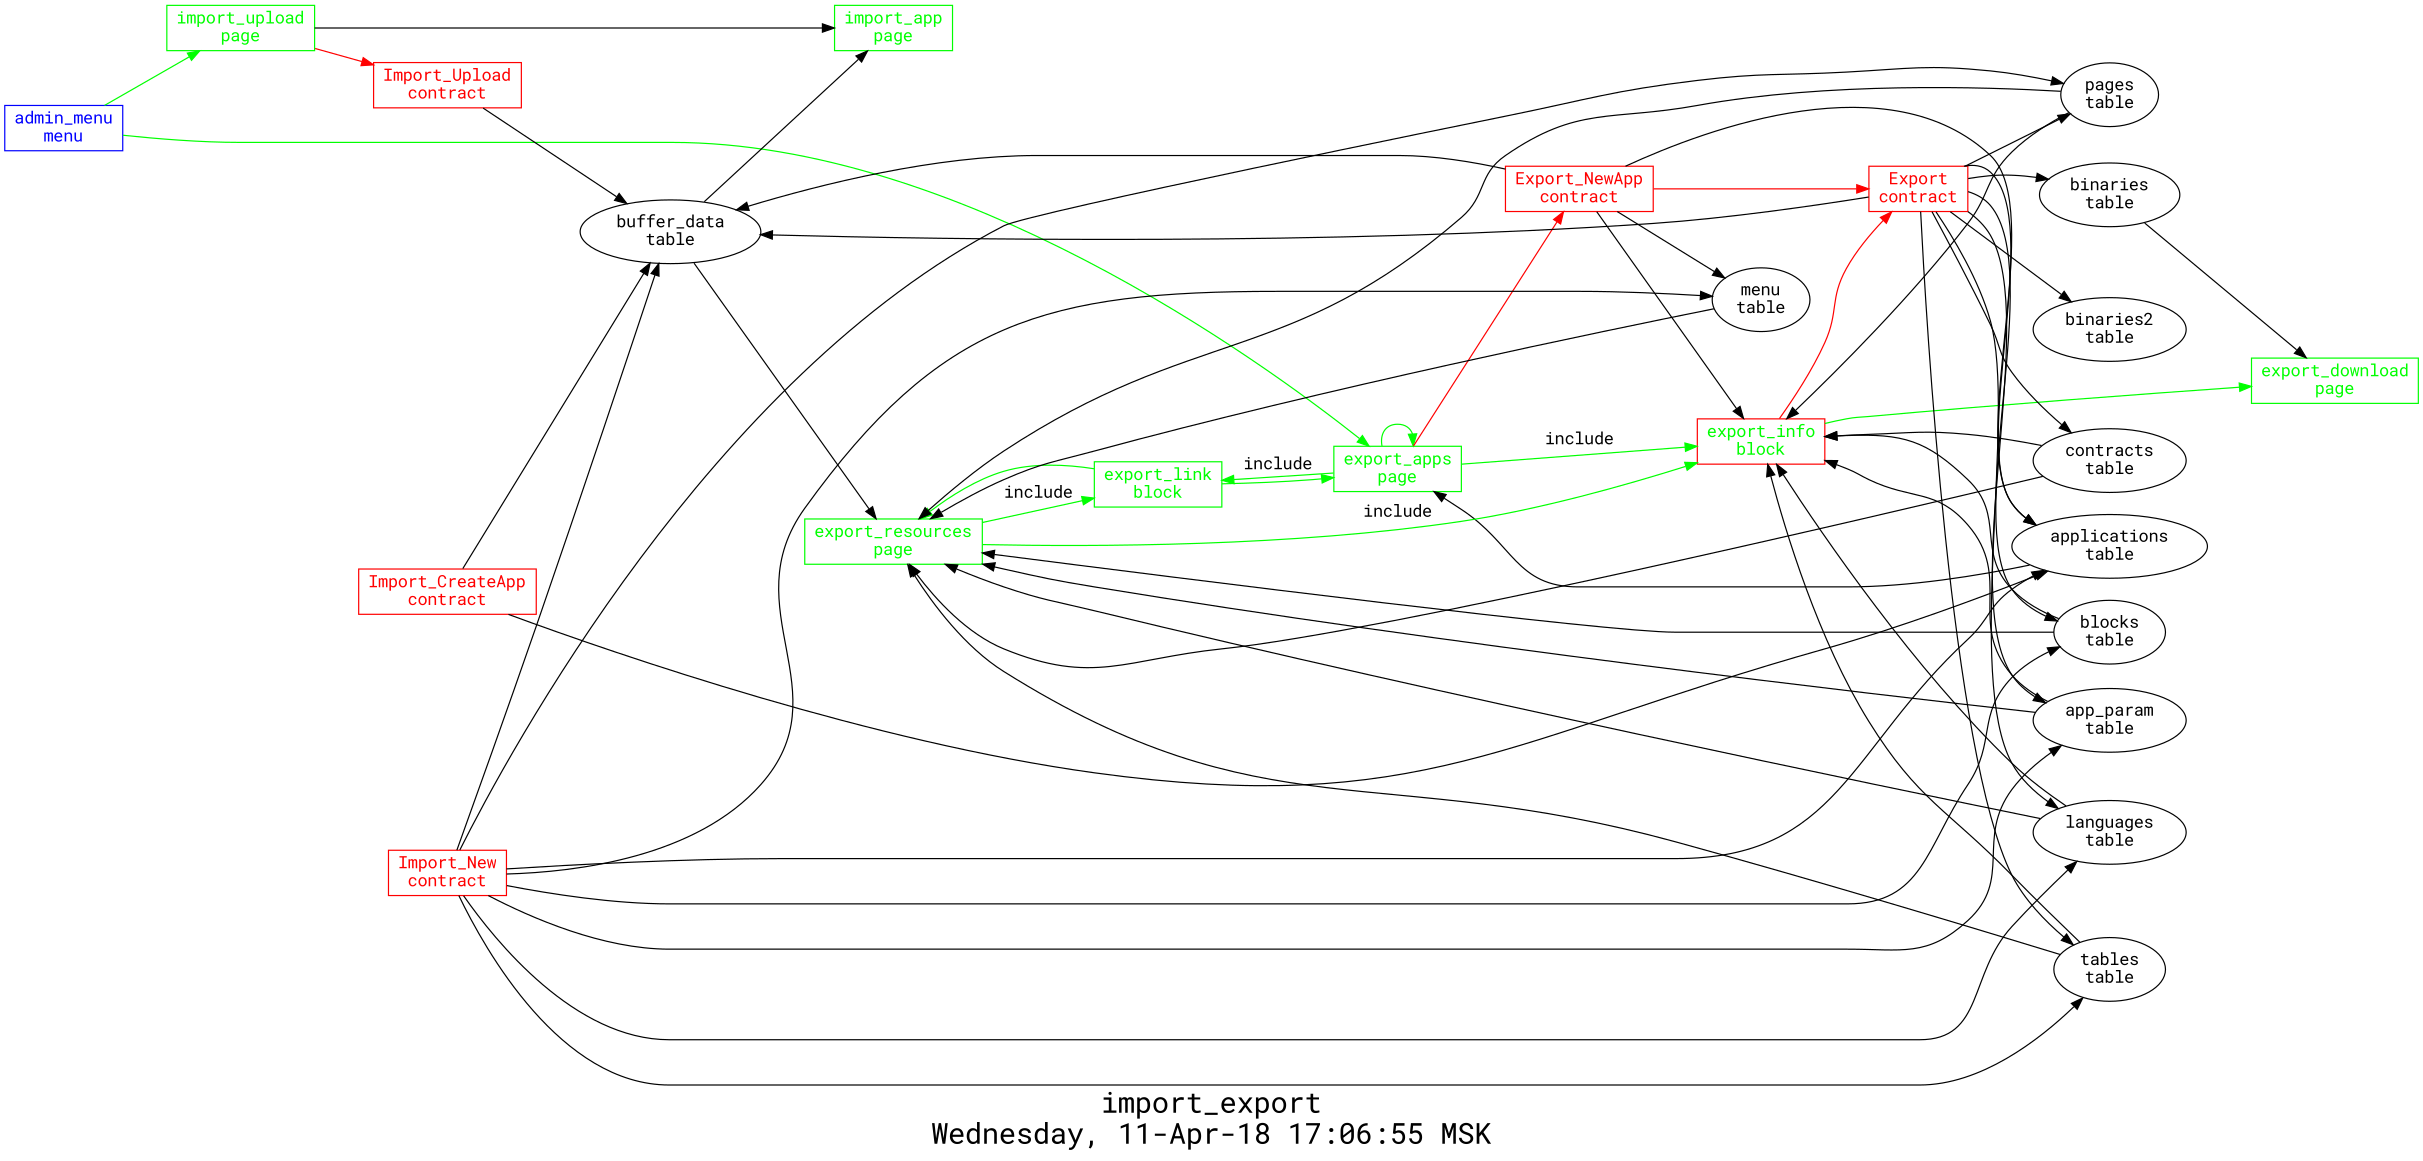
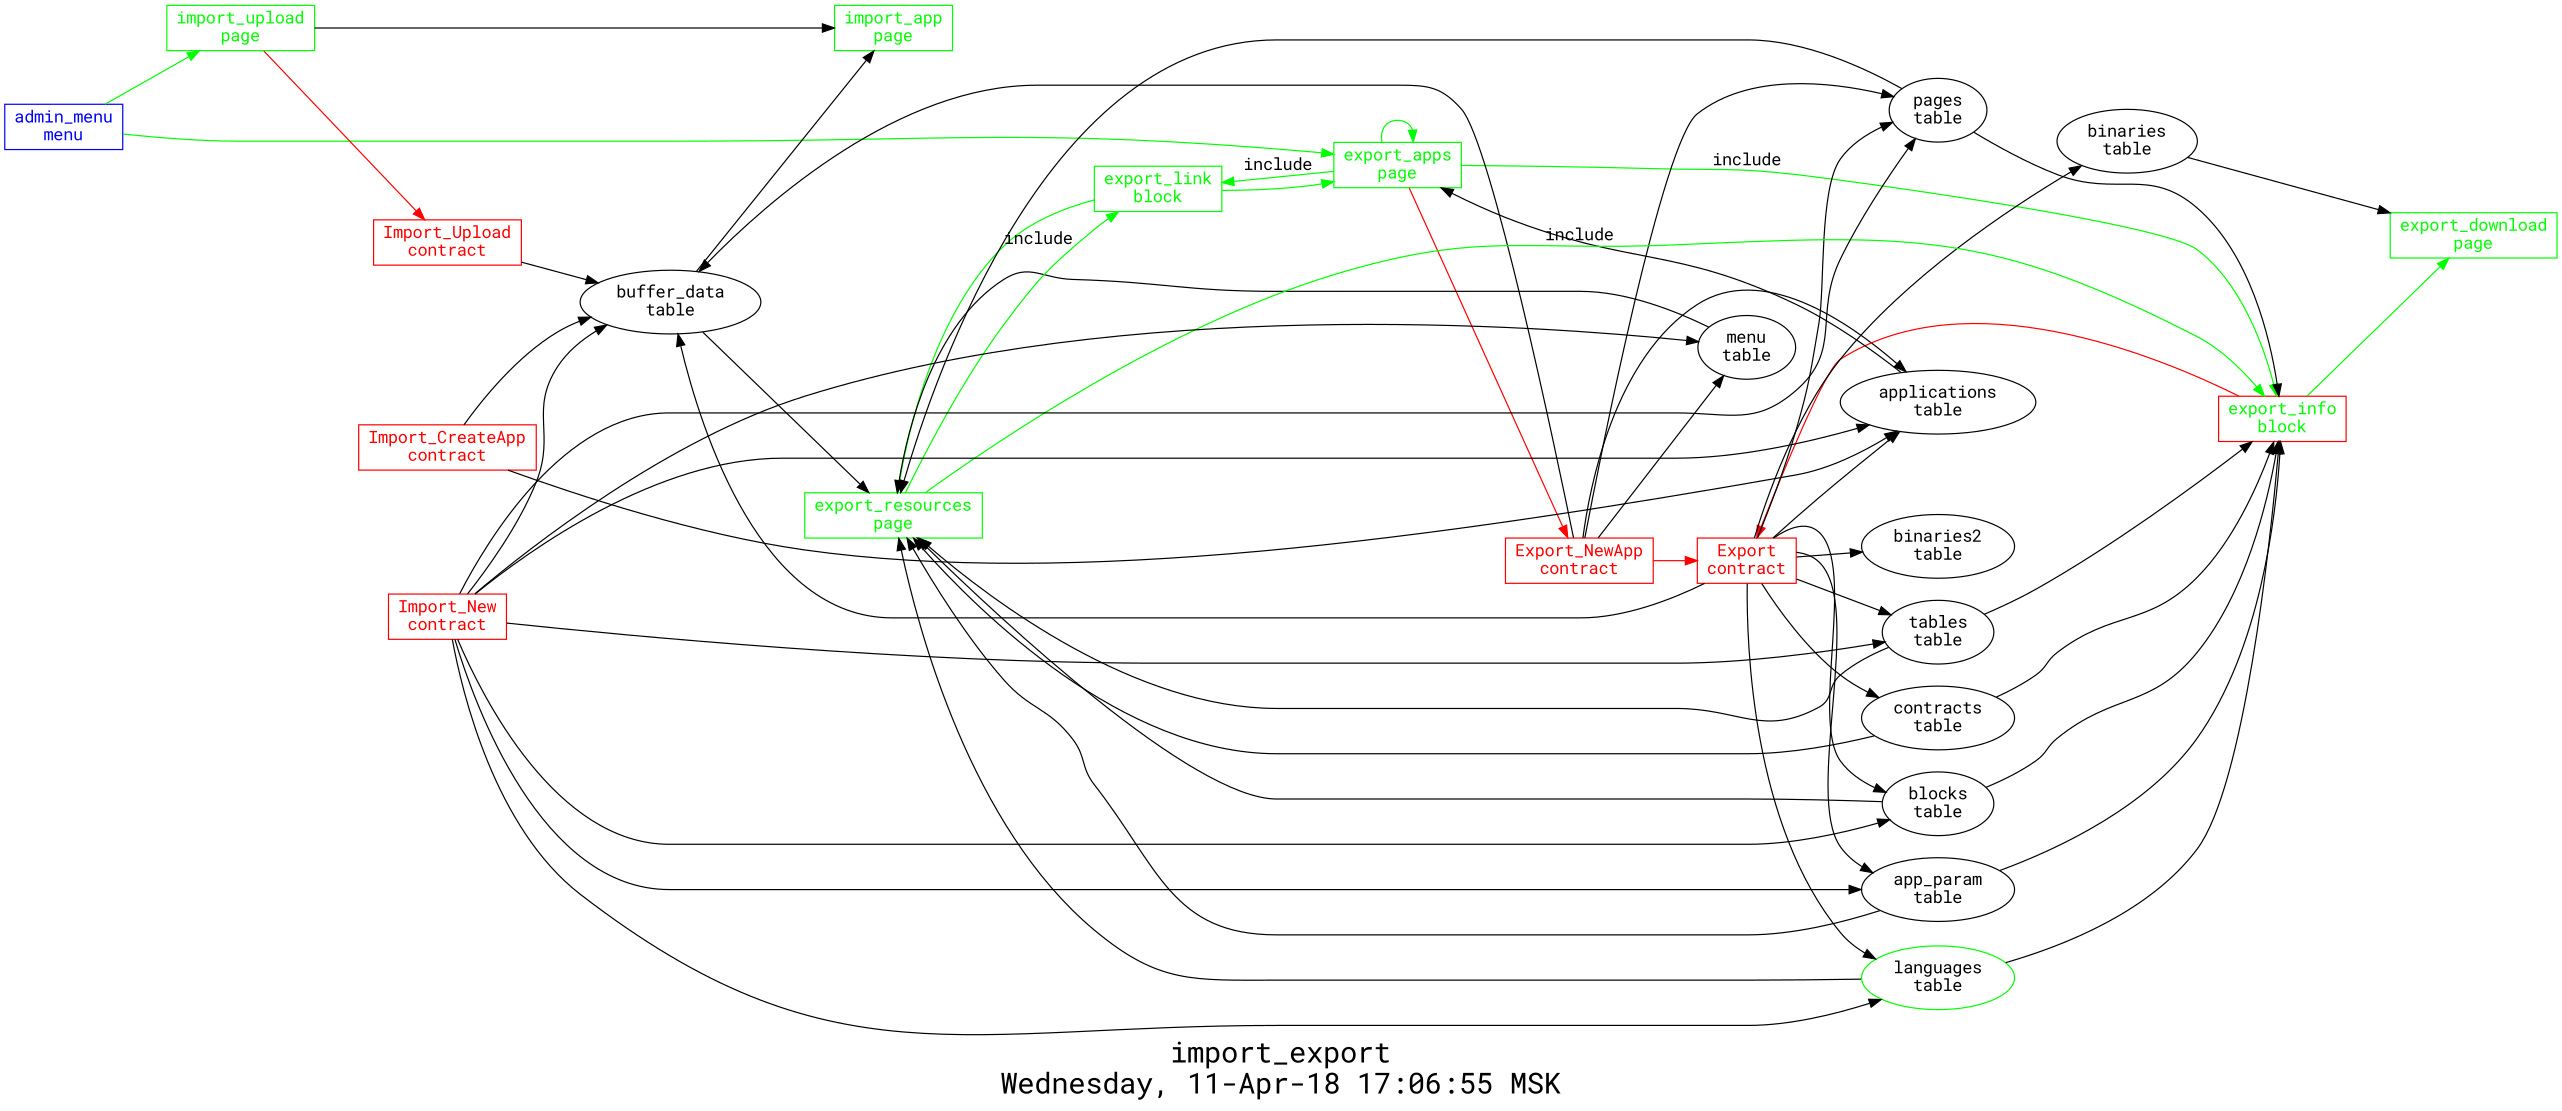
edge "Export_NewApp contract" -> "export_info block": now "Export_NewApp contract" -> "pages table"
node "languages table": color black -> green
